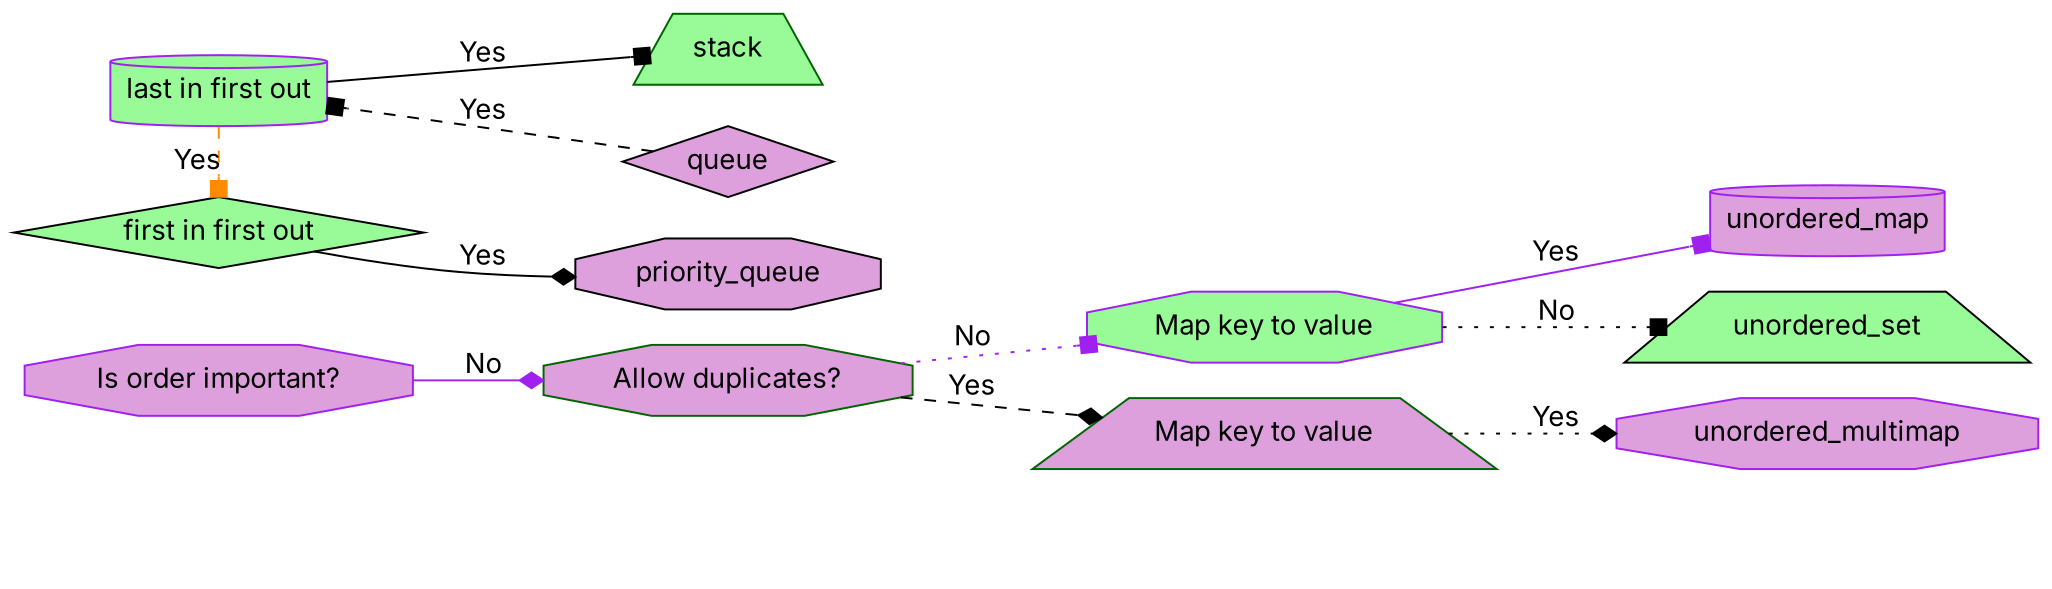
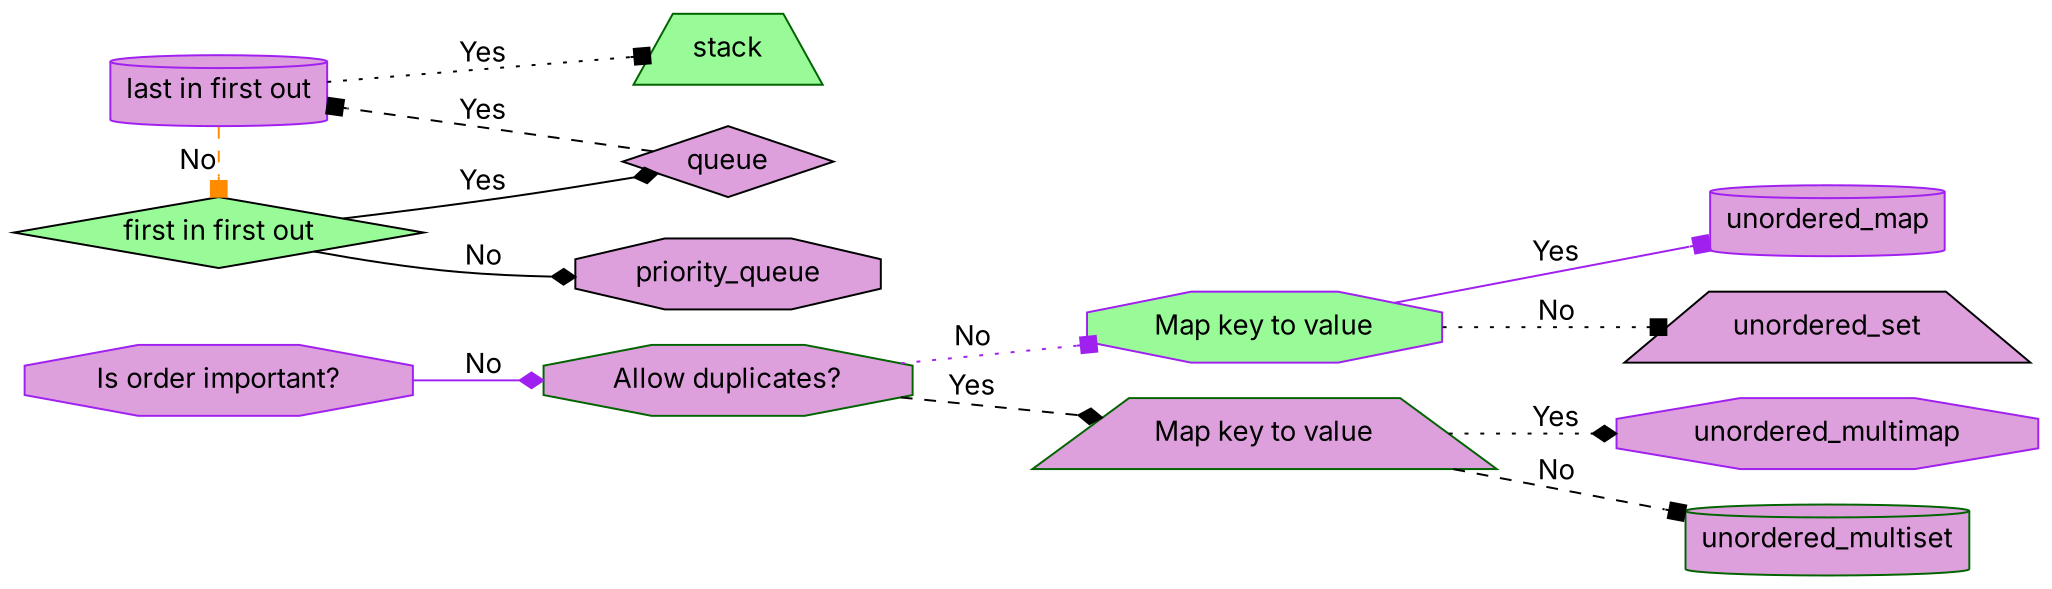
edge "last in first out" -> "stack": style solid -> dotted
node "last in first out": fillcolor palegreen -> plum
edge "last in first out" -> "first in first out": label "Yes" -> "No"
edge "first in first out" -> "queue": added, label "Yes"
edge "first in first out" -> "priority_queue": label "Yes" -> "No"
node "unordered_set": fillcolor palegreen -> plum
node "unordered_multiset": added
